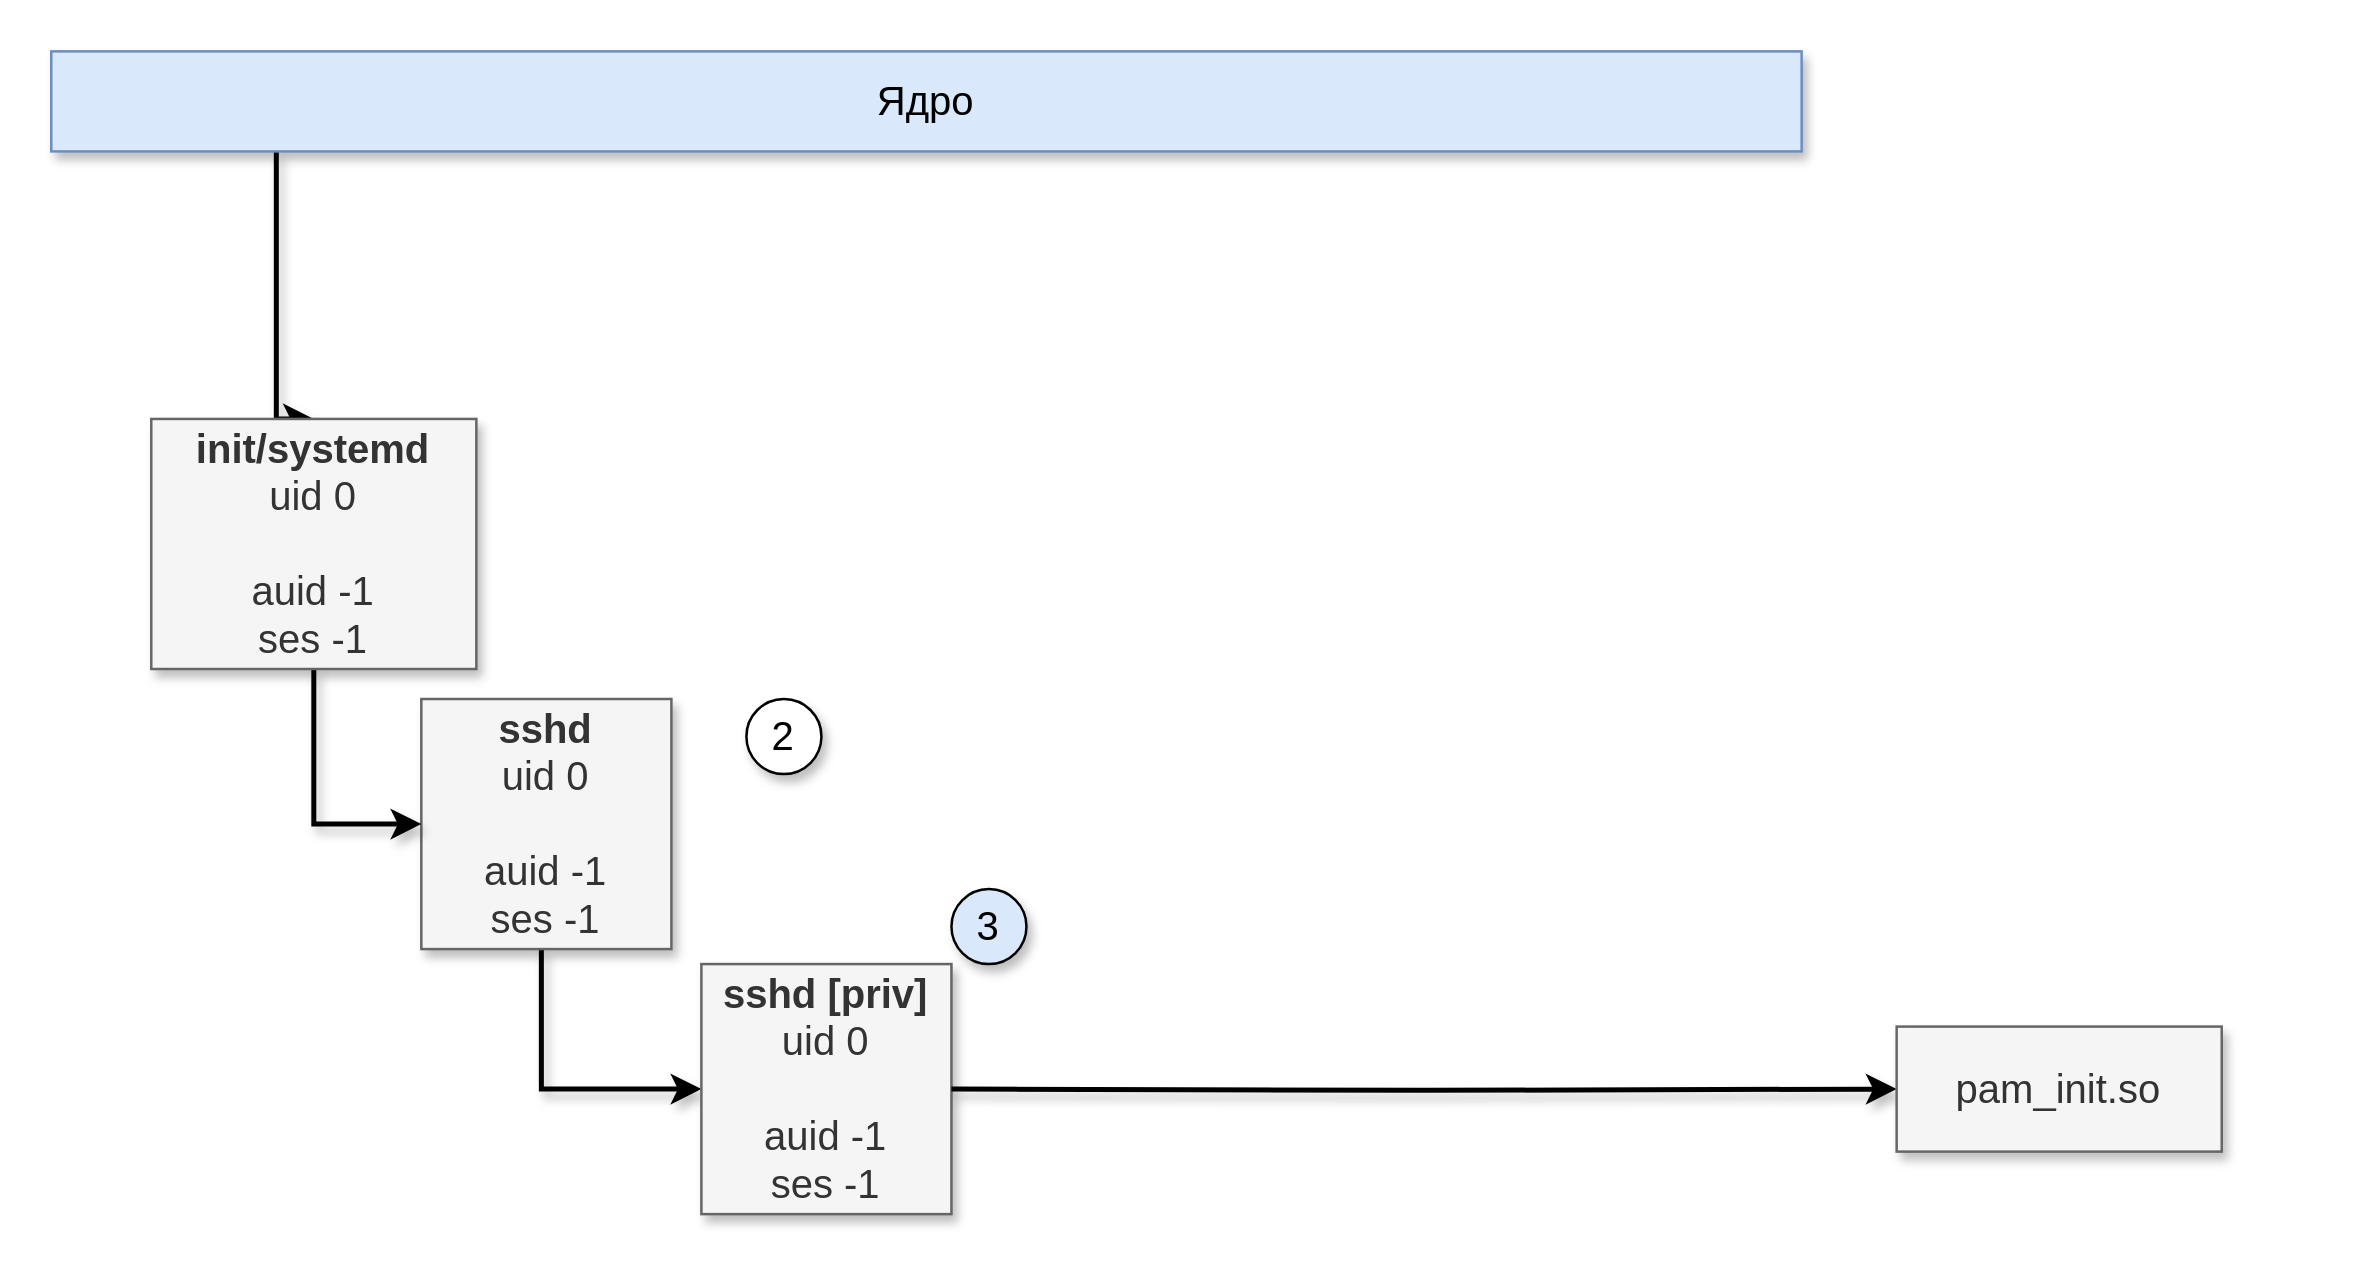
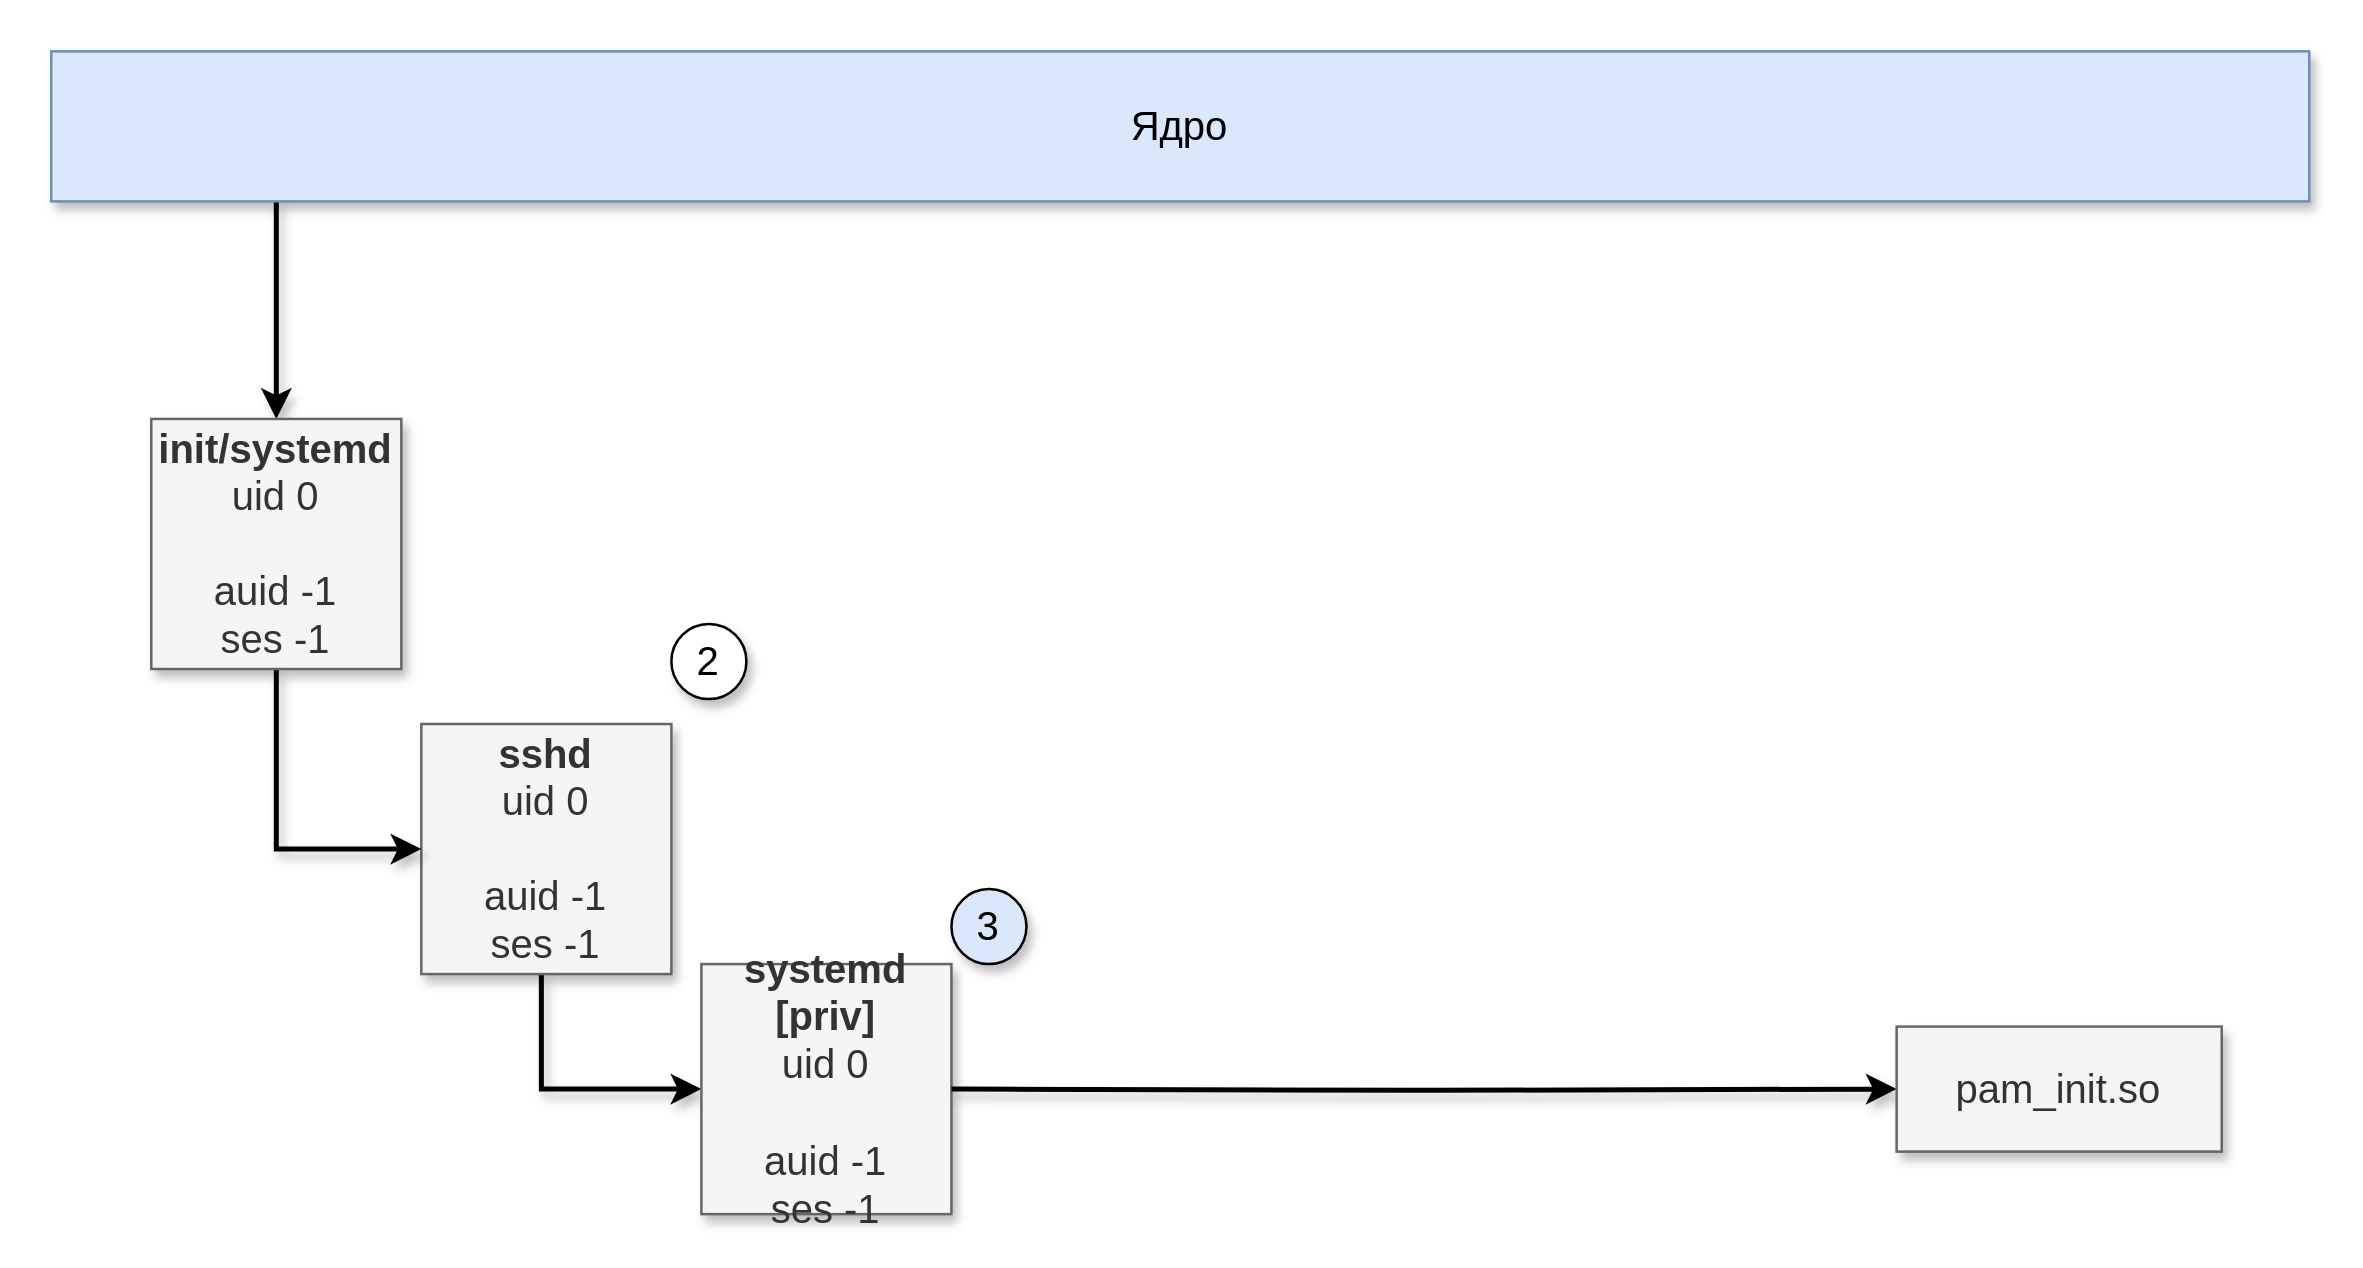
node "Ядро": size 1750x100 -> 2258x150
node "init/systemd uid 0 auid -1 ses -1": size 325x250 -> 250x250
node "2": moved (784, 736) -> (709, 661)
node "sshd uid 0 auid -1 ses -1": moved (546, 824) -> (546, 849)
node "sshd [priv] uid 0 auid -1 ses -1": label "sshd [priv] uid 0 auid -1 ses -1" -> "systemd [priv] uid 0 auid -1 ses -1"
